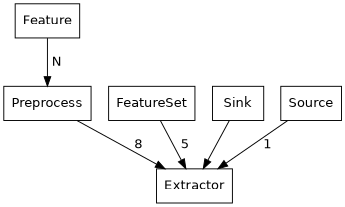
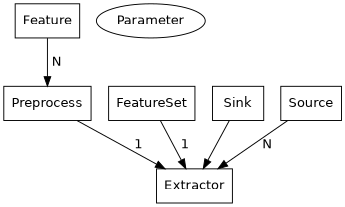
node "Parameter": added
edge "Preprocess" -> "Extractor": label " 8" -> " 1"
edge "FeatureSet" -> "Extractor": label " 5" -> " 1"
edge "Source" -> "Extractor": label " 1" -> " N"
